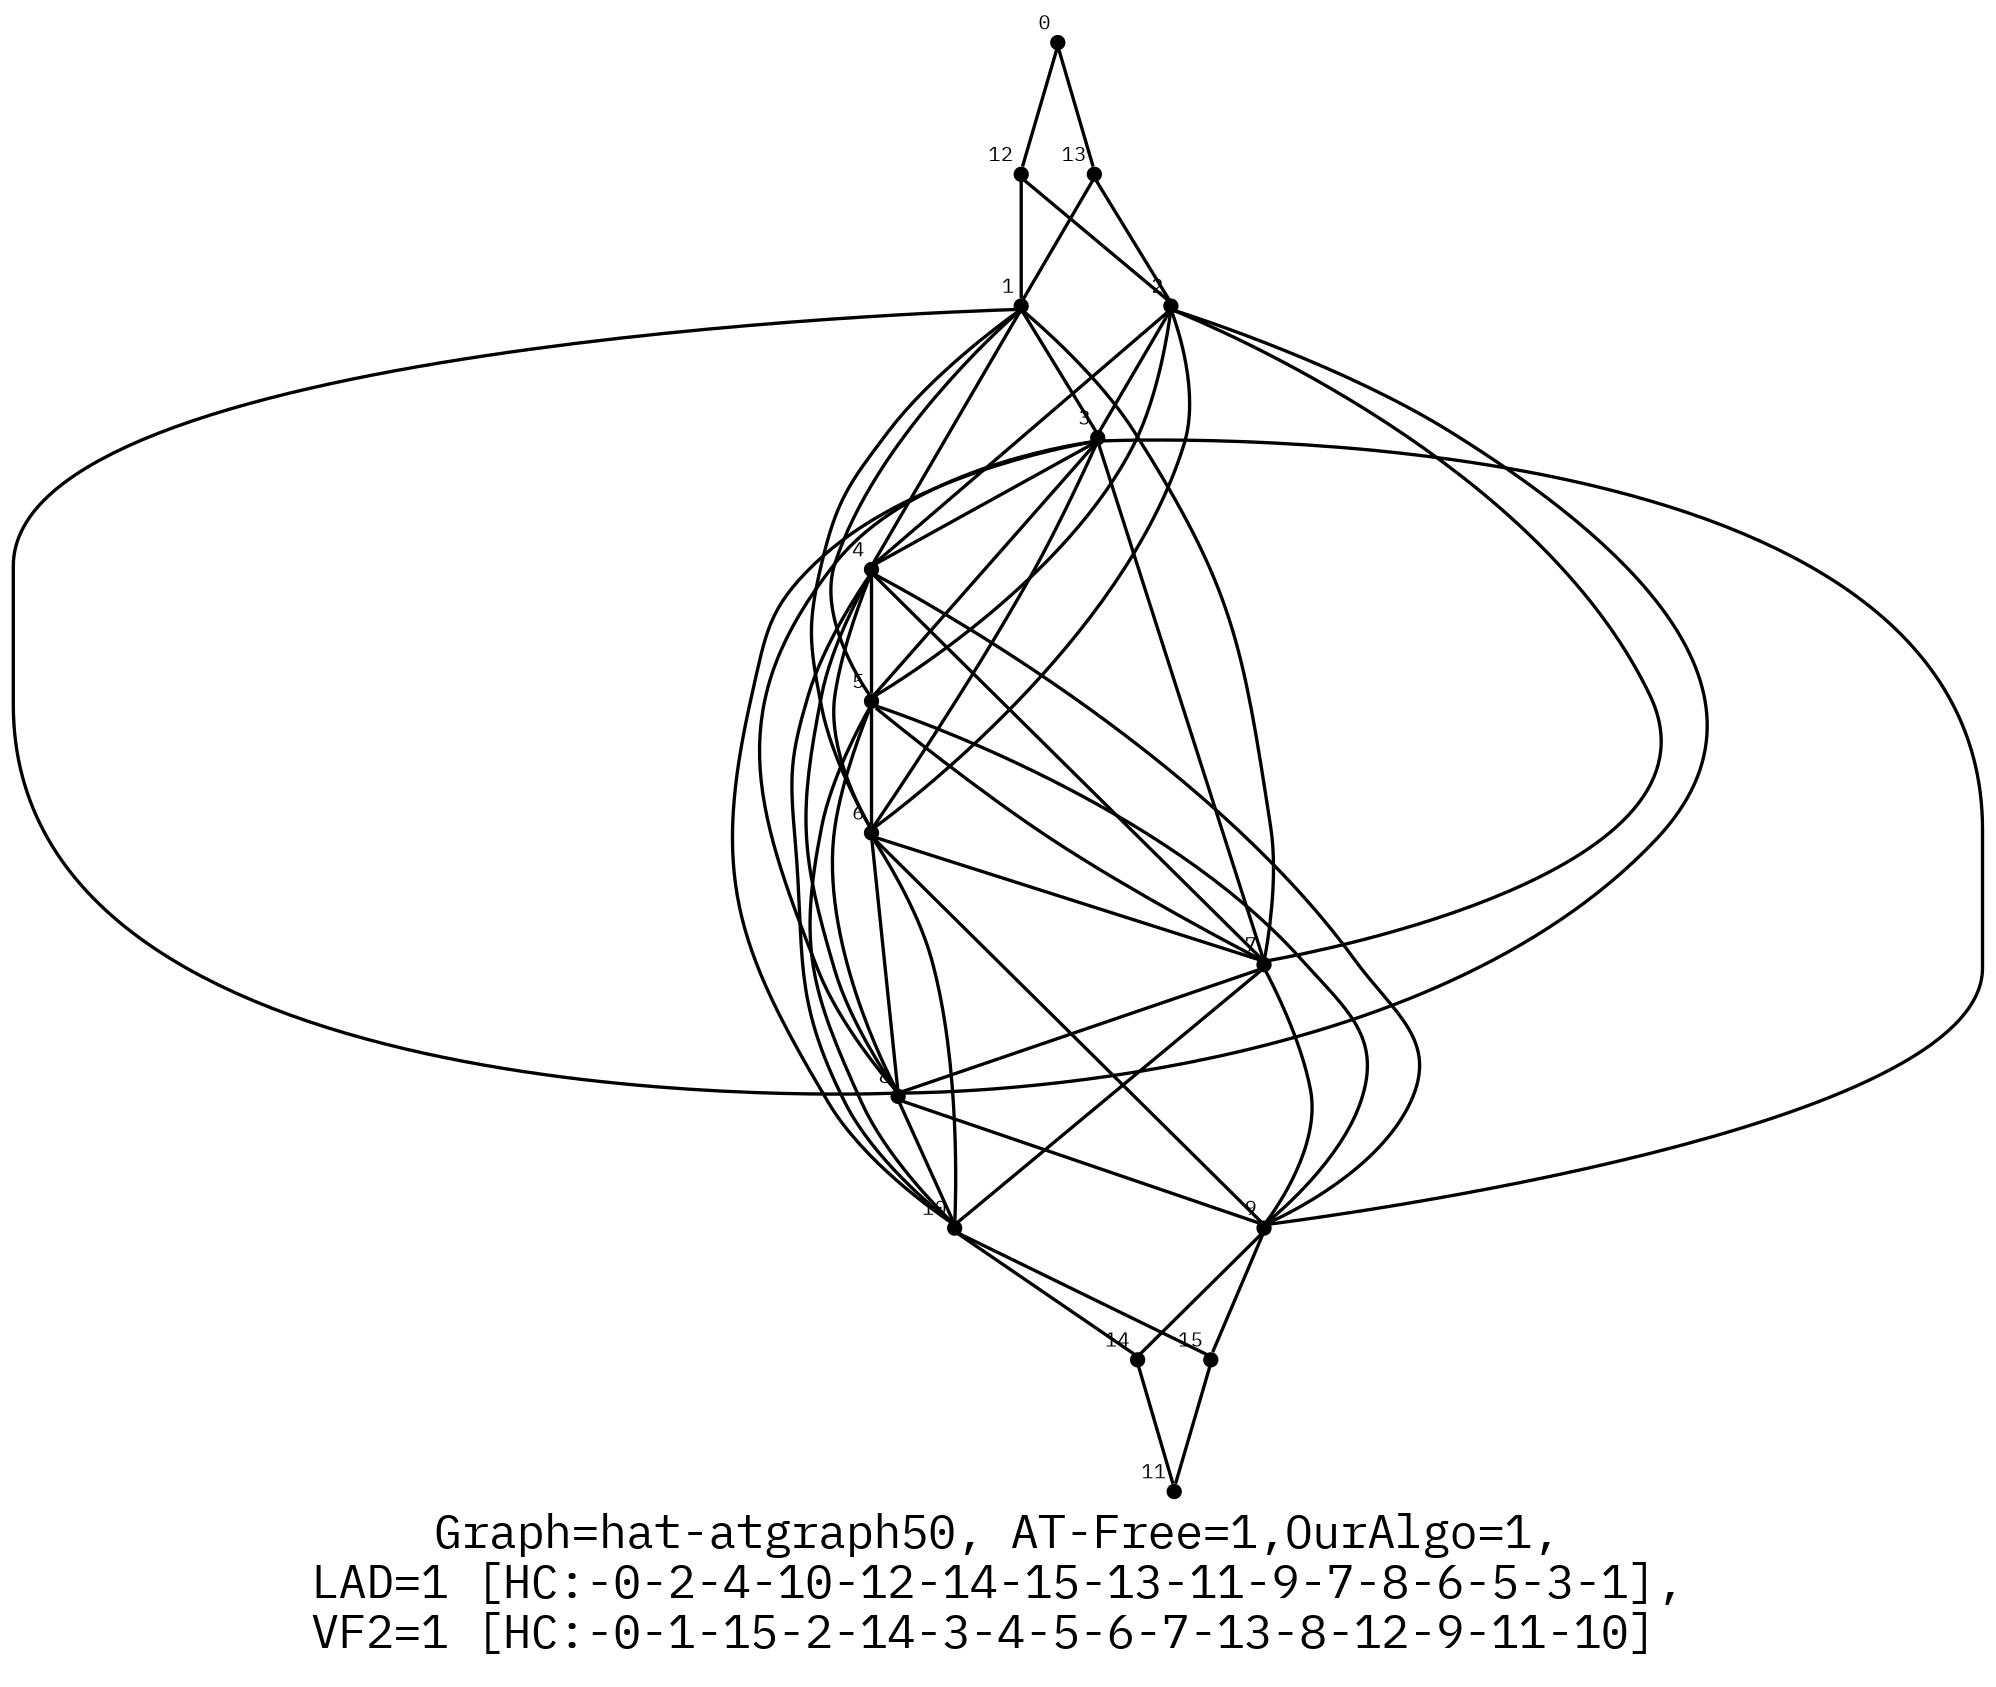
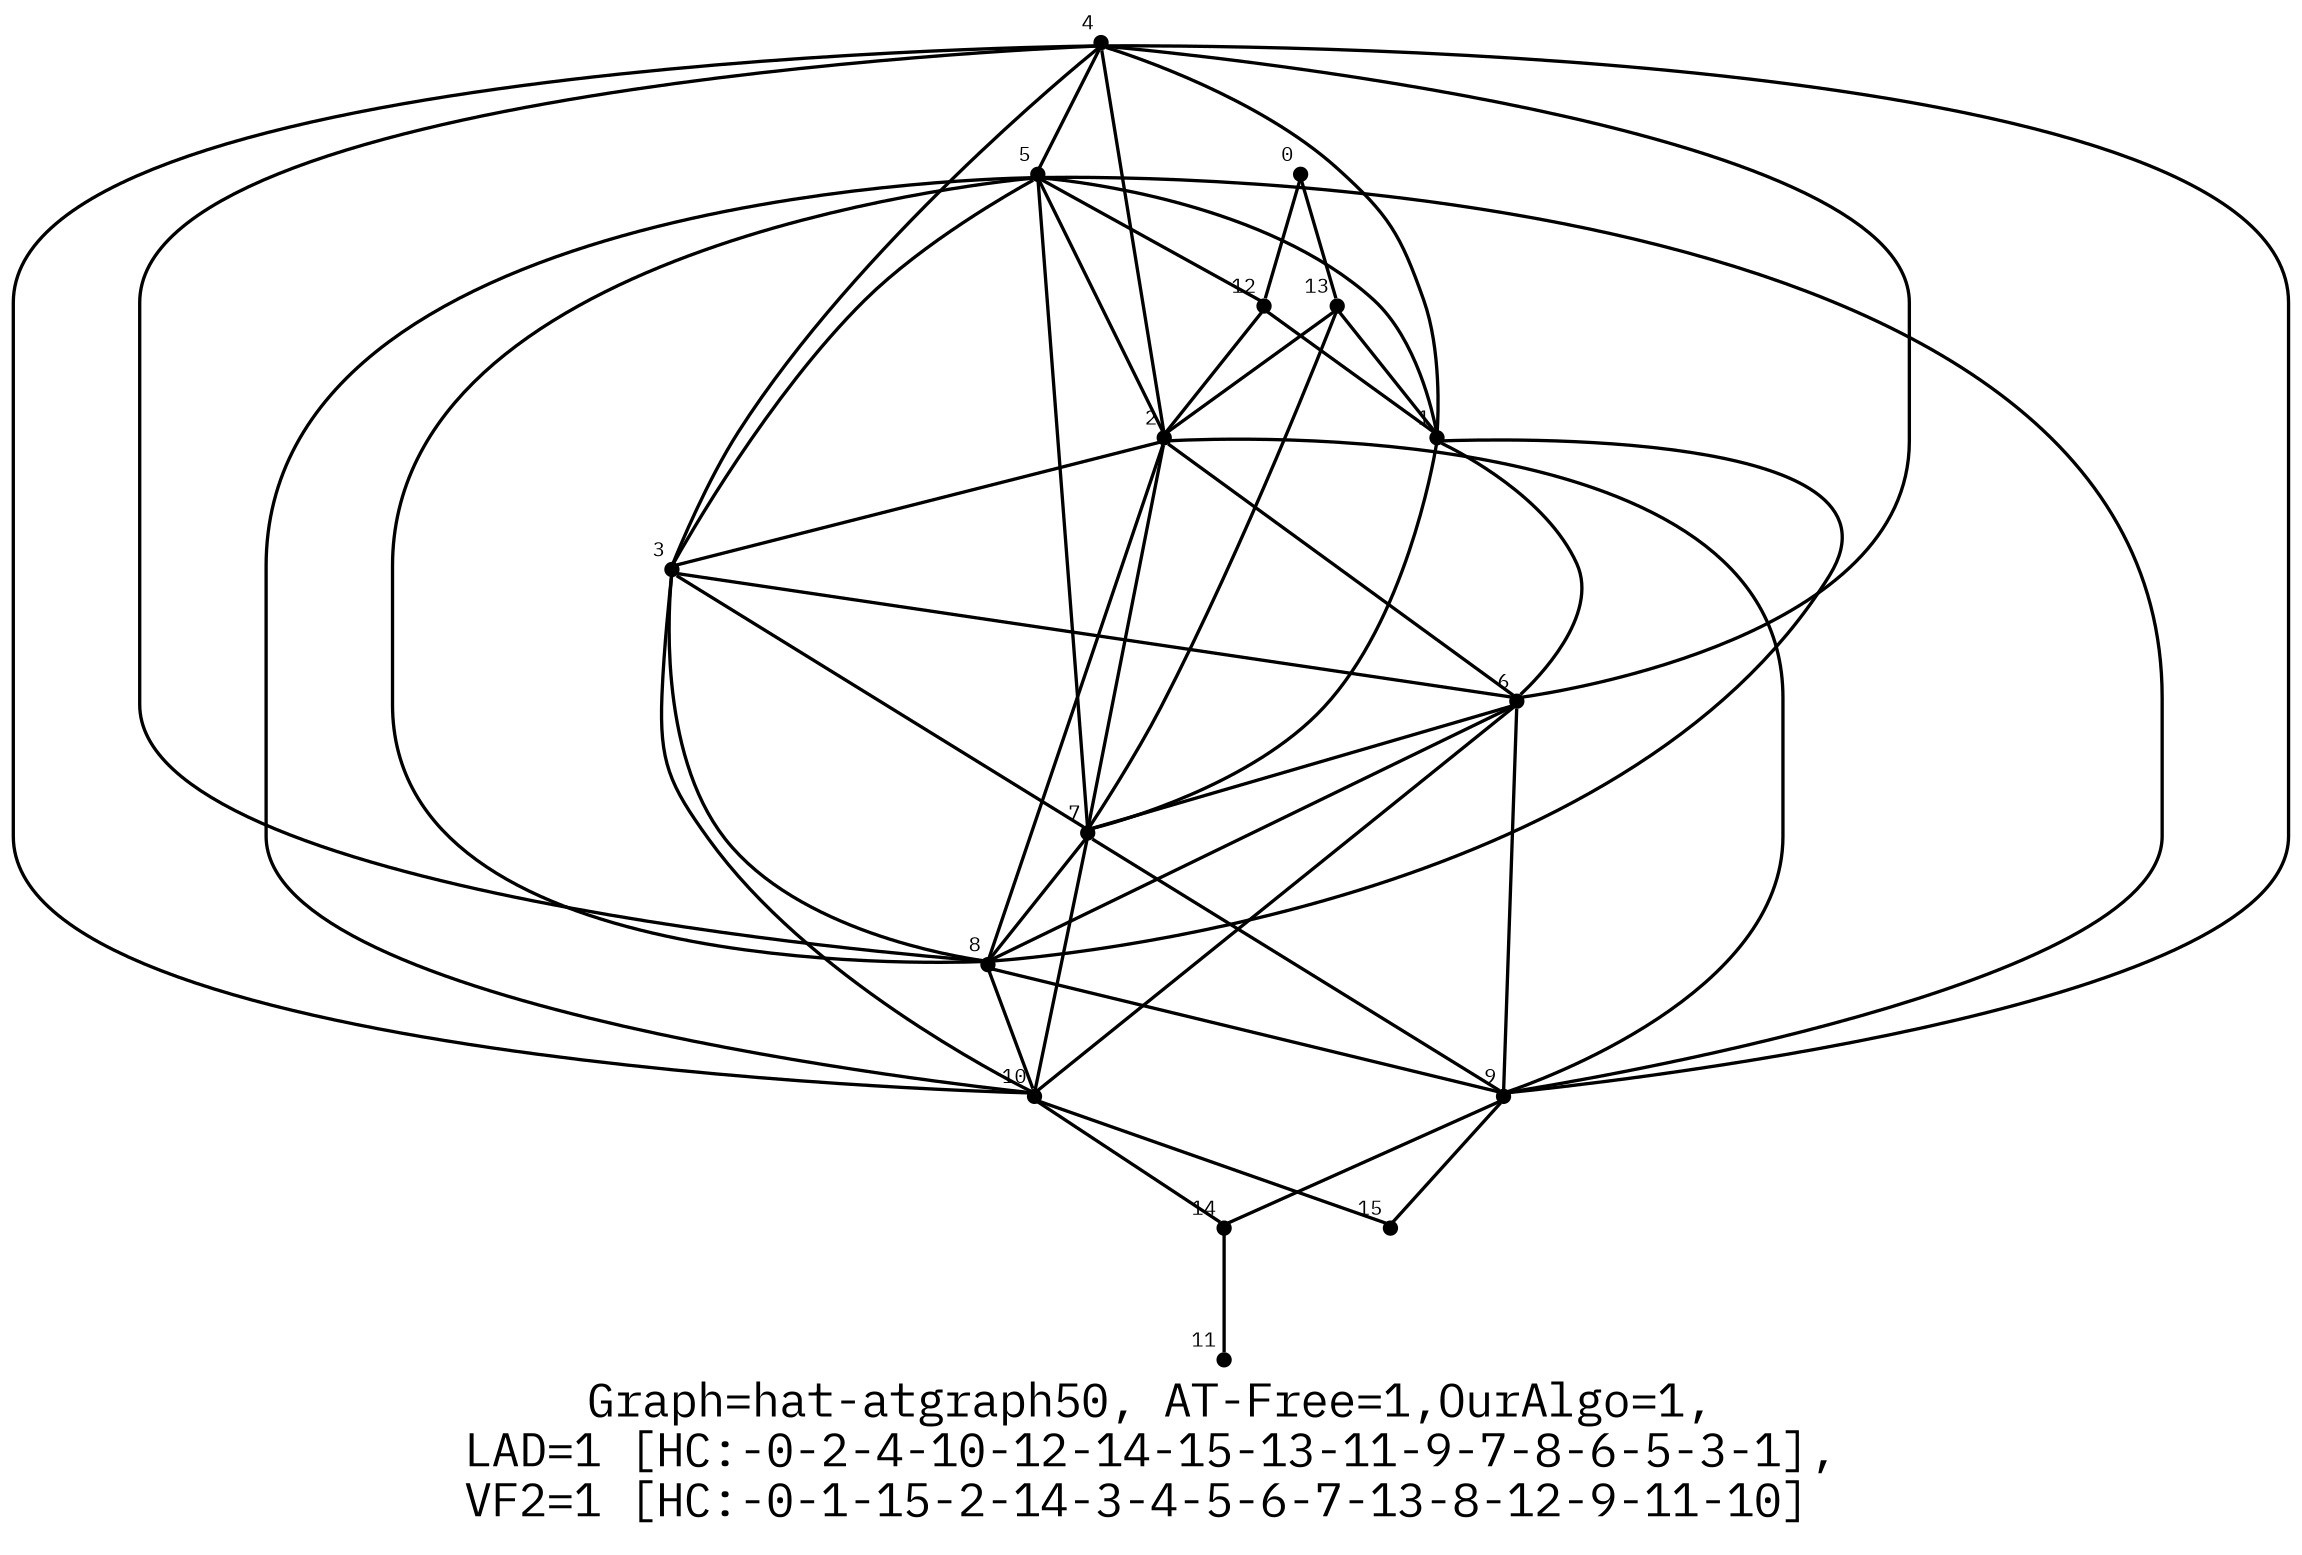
edge "1" -- "3": removed
edge "4" -- "7": now "13" -- "7"
edge "5" -- "6": now "5" -- "12"
edge "3" -- "9": now "2" -- "9"
edge "15" -- "11": removed
